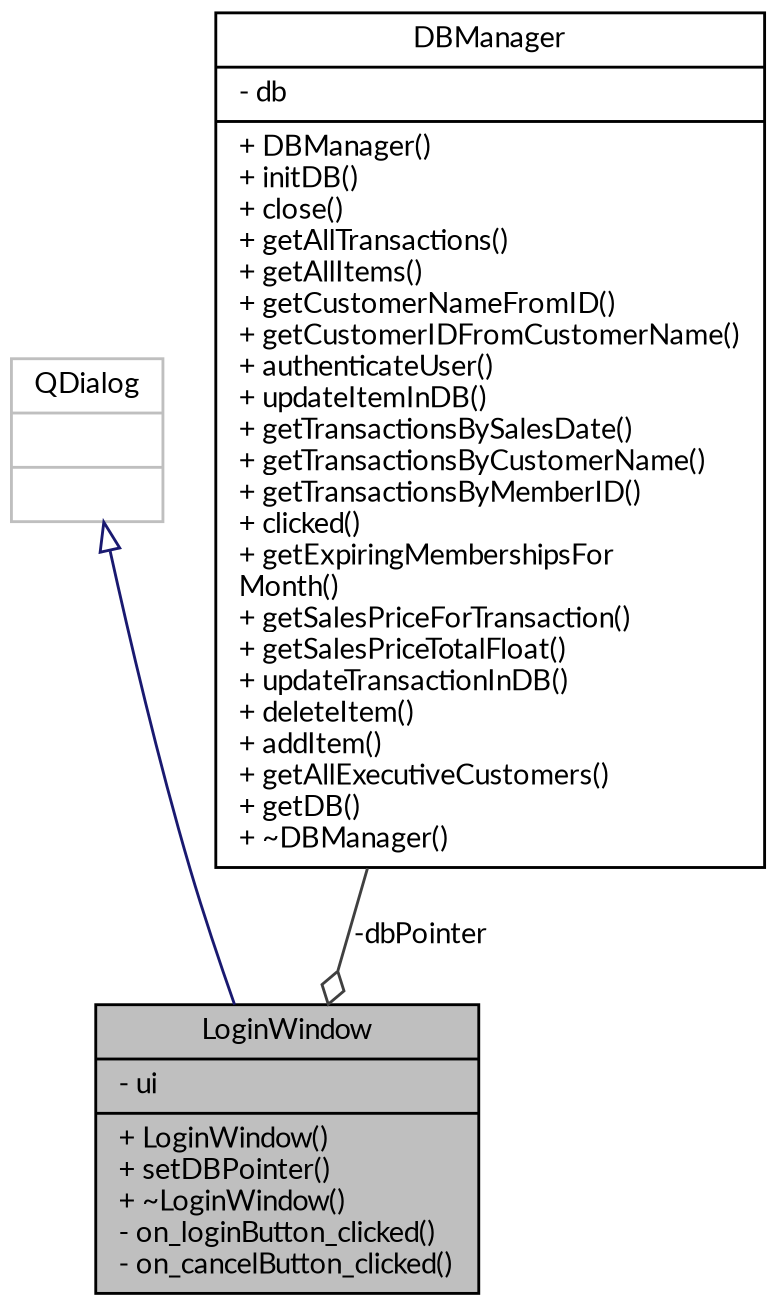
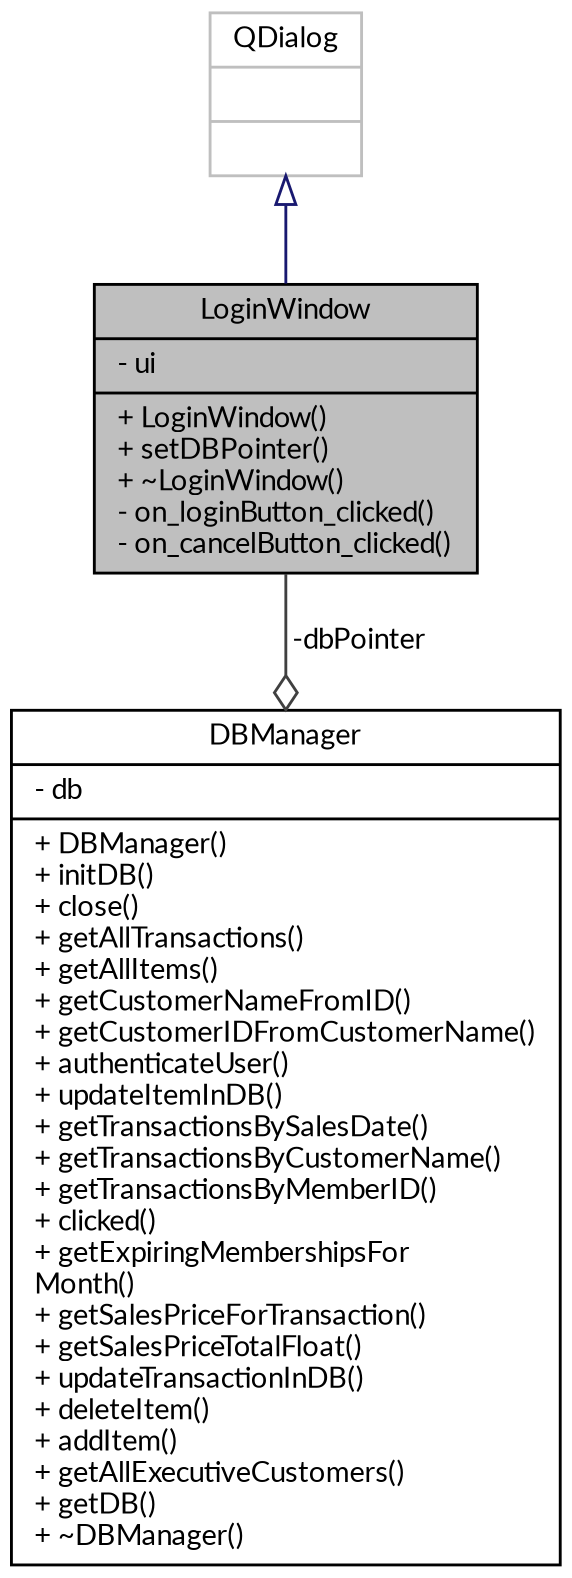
edge "DBManager" -> "LoginWindow": reversed
